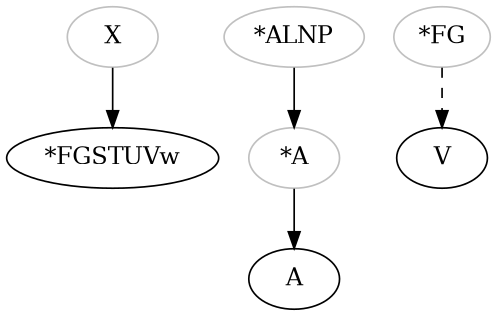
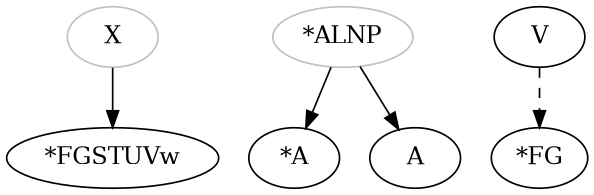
node "*FG": color grey -> black
edge "*FG" -> "V": reversed
node "*A": color grey -> black
edge "*A" -> "A": now "*ALNP" -> "A"
